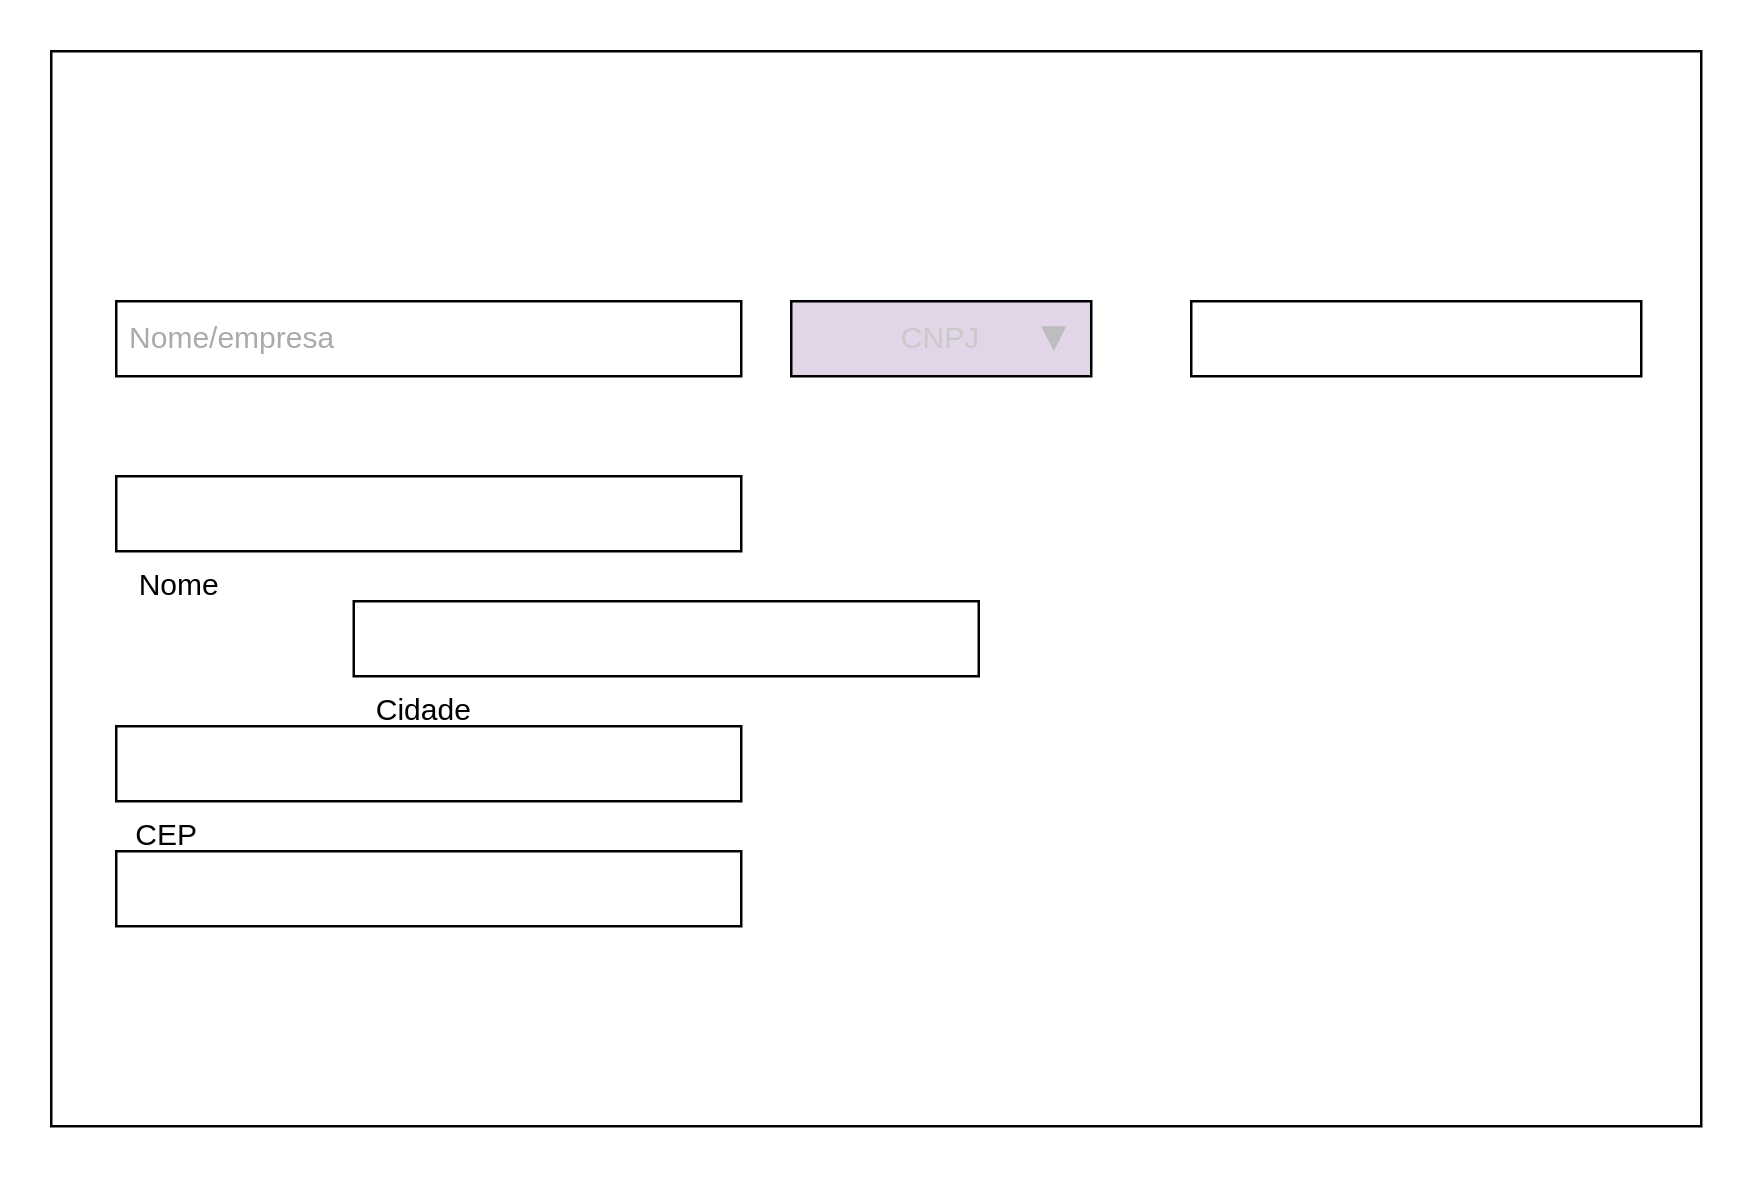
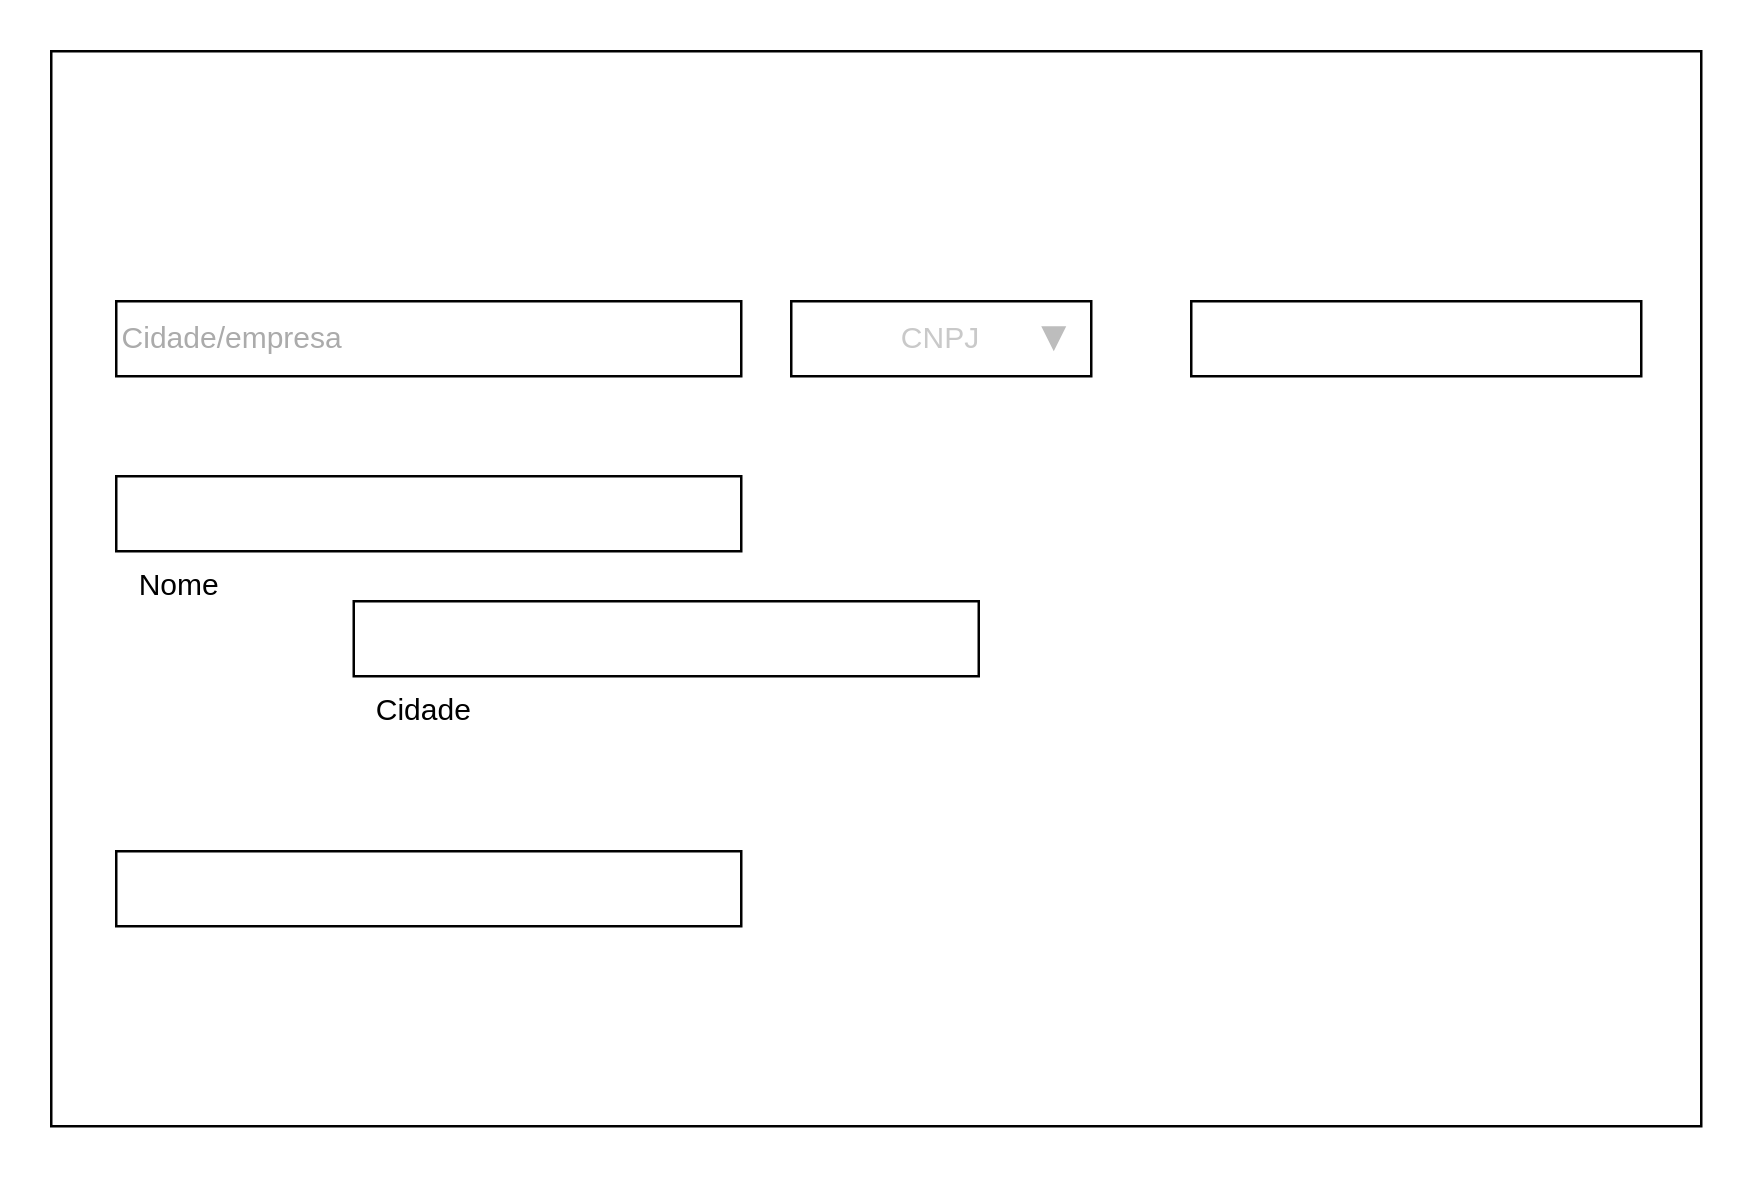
node "Nome/empresa": label "Nome/empresa" -> "Cidade/empresa"
node "CNPJ": fillcolor #e1d5e7 -> #ffffff
node "CEP": removed
